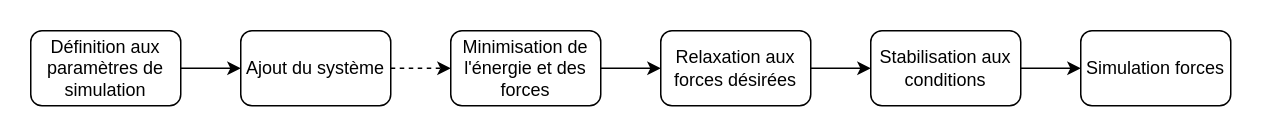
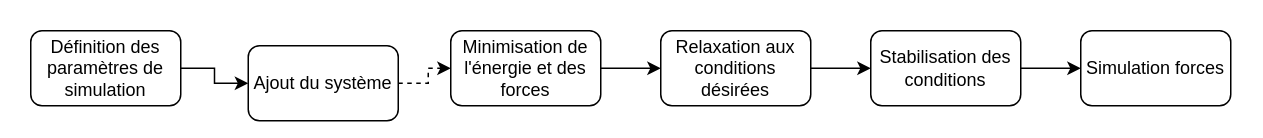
node "Définition aux paramètres de simulation": label "Définition aux paramètres de simulation" -> "Définition des paramètres de simulation"
node "Ajout du système": moved (316, 68) -> (323, 83)
node "Relaxation aux forces désirées": label "Relaxation aux forces désirées" -> "Relaxation aux conditions désirées"
node "Stabilisation aux conditions": label "Stabilisation aux conditions" -> "Stabilisation des conditions"
